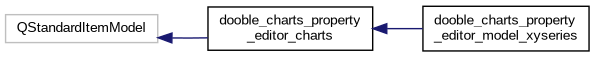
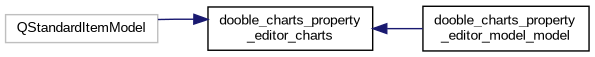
node "dooble_charts_property _editor_model_xyseries": label "dooble_charts_property _editor_model_xyseries" -> "dooble_charts_property _editor_model_model"
edge "dooble_charts_property _editor_charts" -> "QStandardItemModel": reversed
